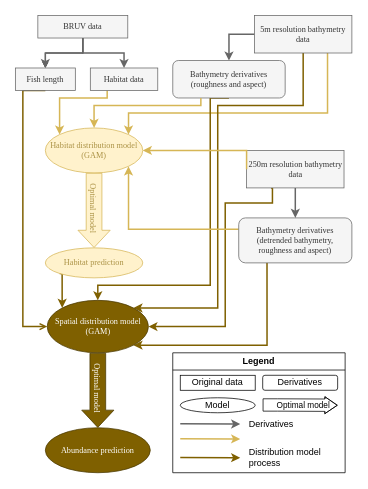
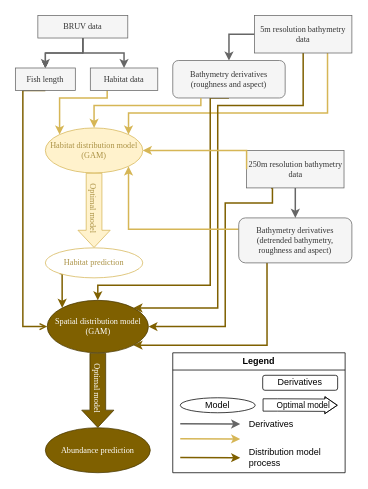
node "Habitat prediction": fillcolor #fff2cc -> #ffffff
node "Original data": removed
